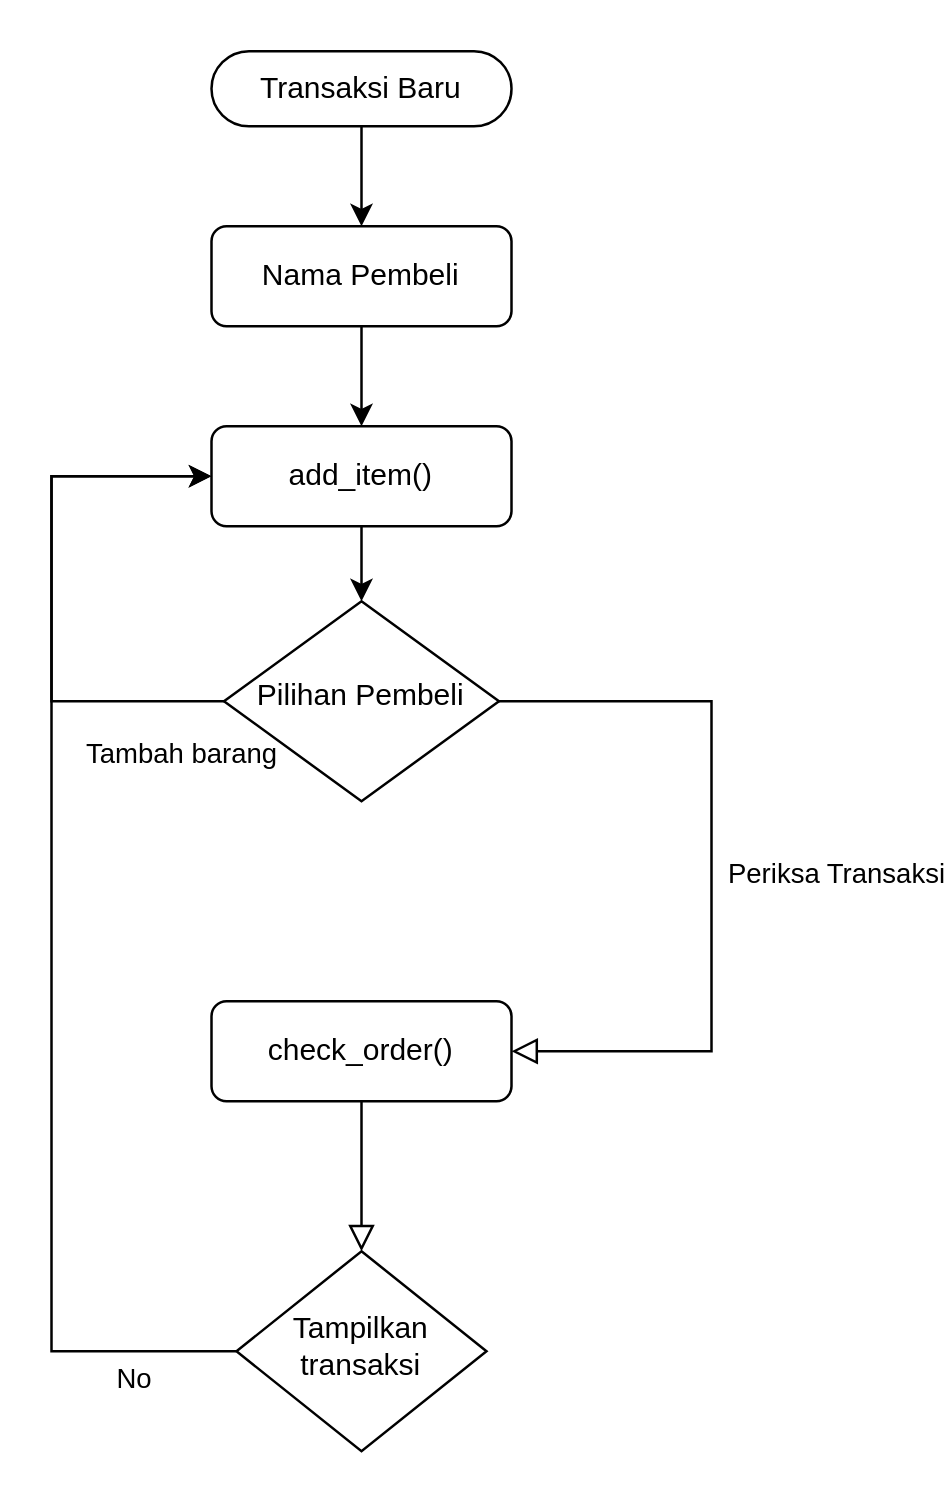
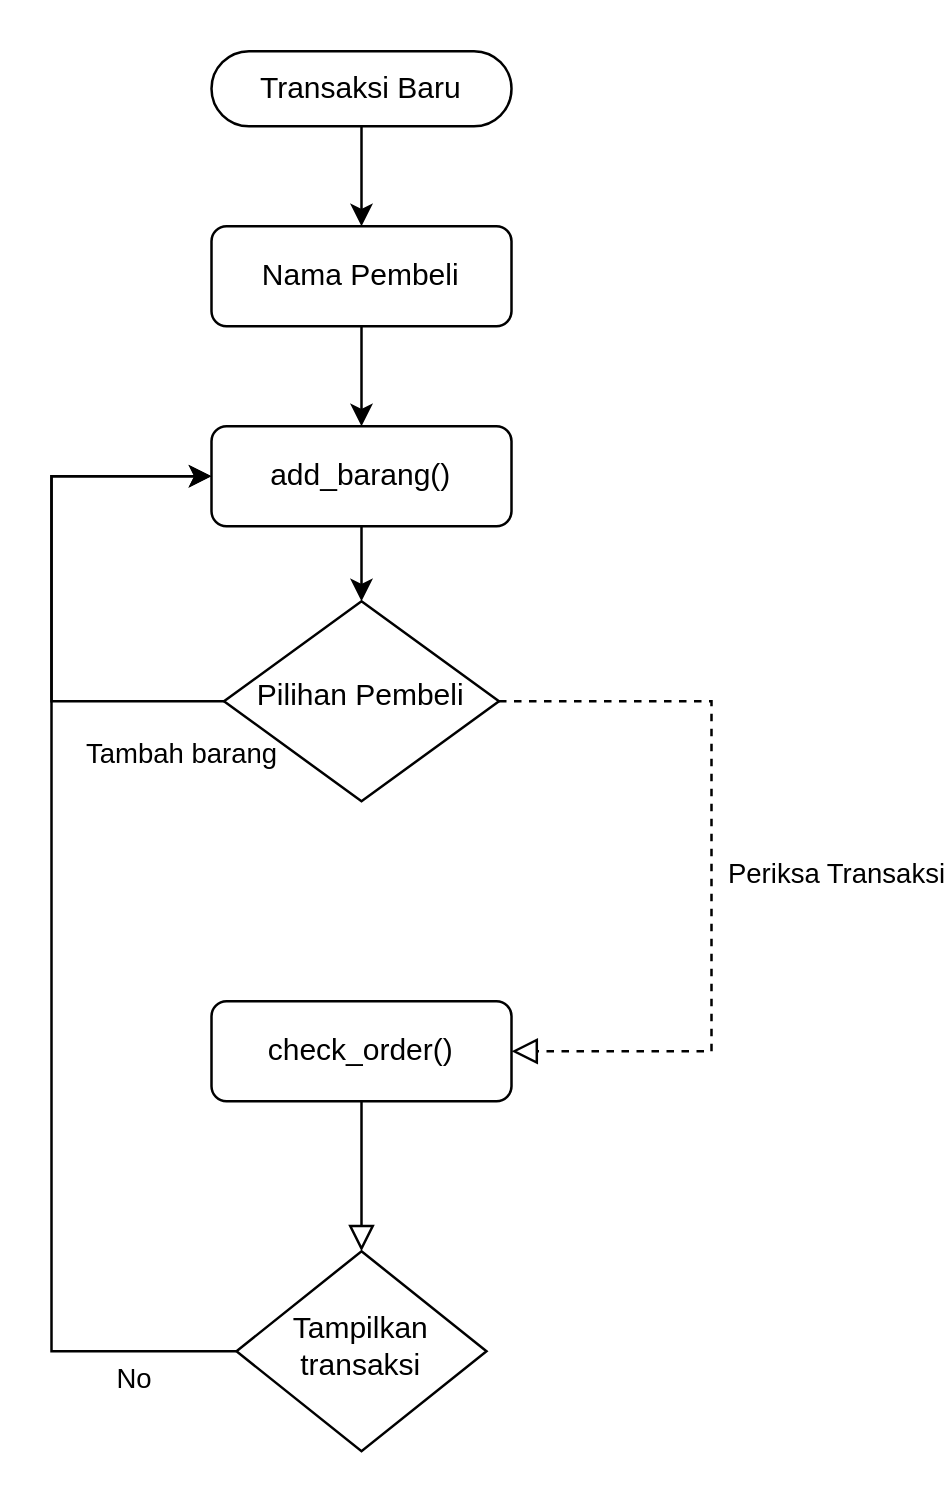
node "add_item()": label "add_item()" -> "add_barang()"
edge "Pilihan Pembeli" -> "check_order()": style solid -> dashed
